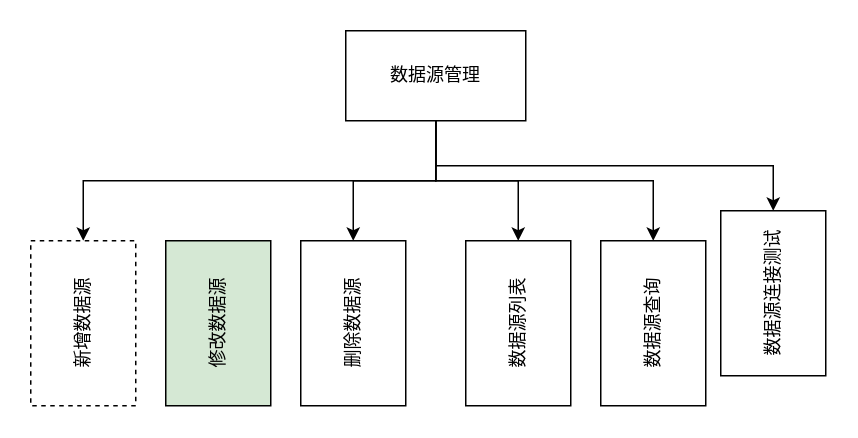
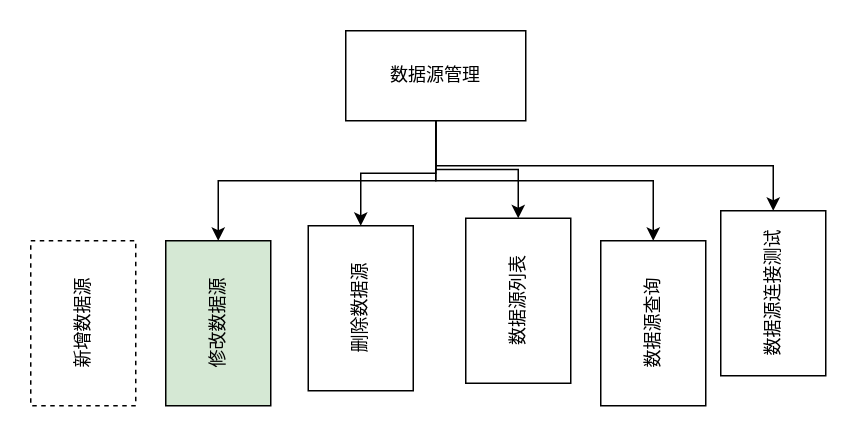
edge "数据源管理" -> "新增数据源": removed
edge "数据源管理" -> "修改数据源": added
node "删除数据源": moved (353, 323) -> (361, 308)
node "数据源列表": moved (518, 323) -> (518, 301)
